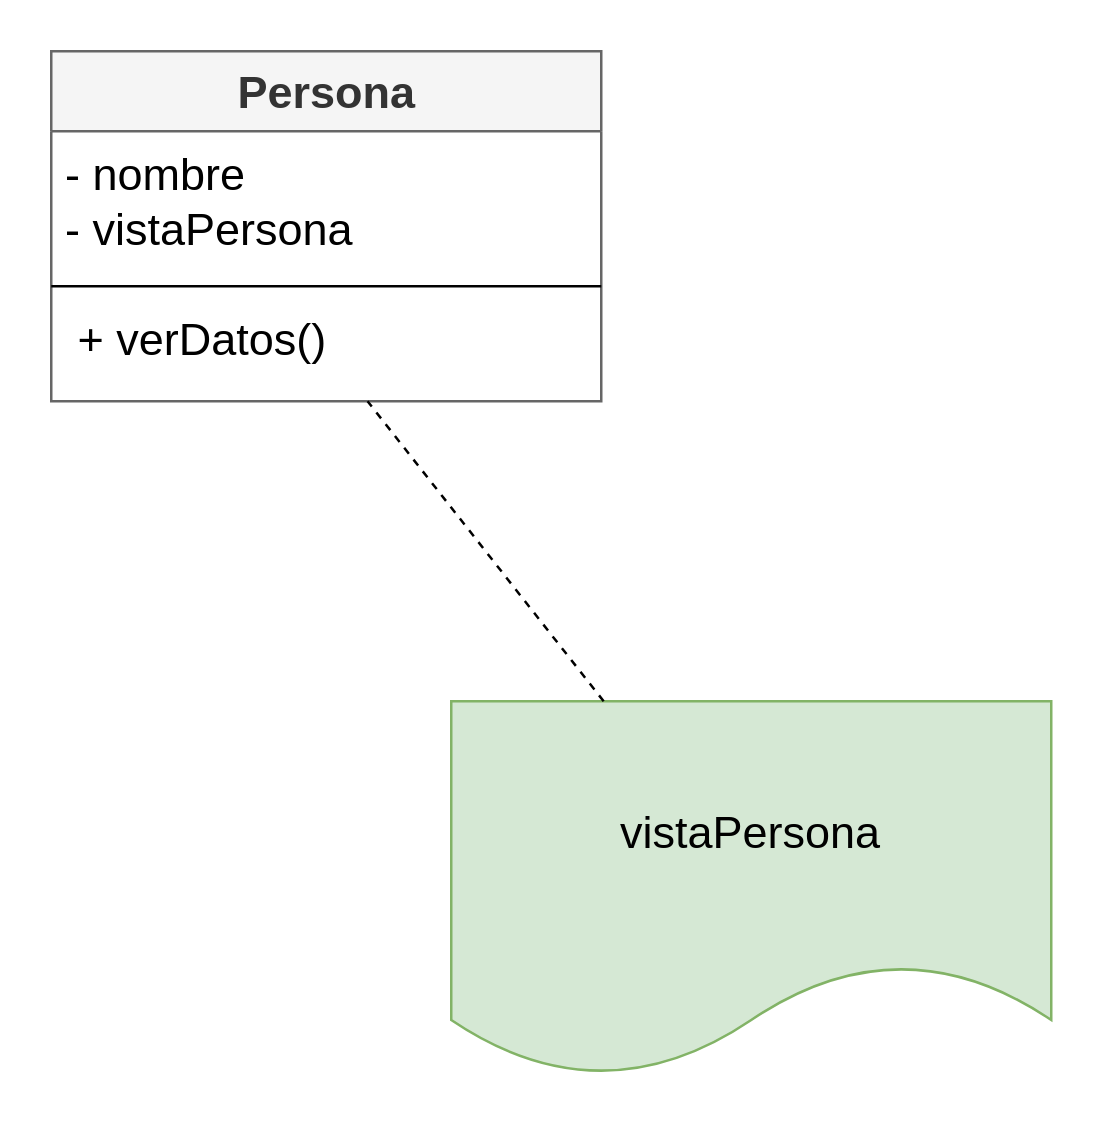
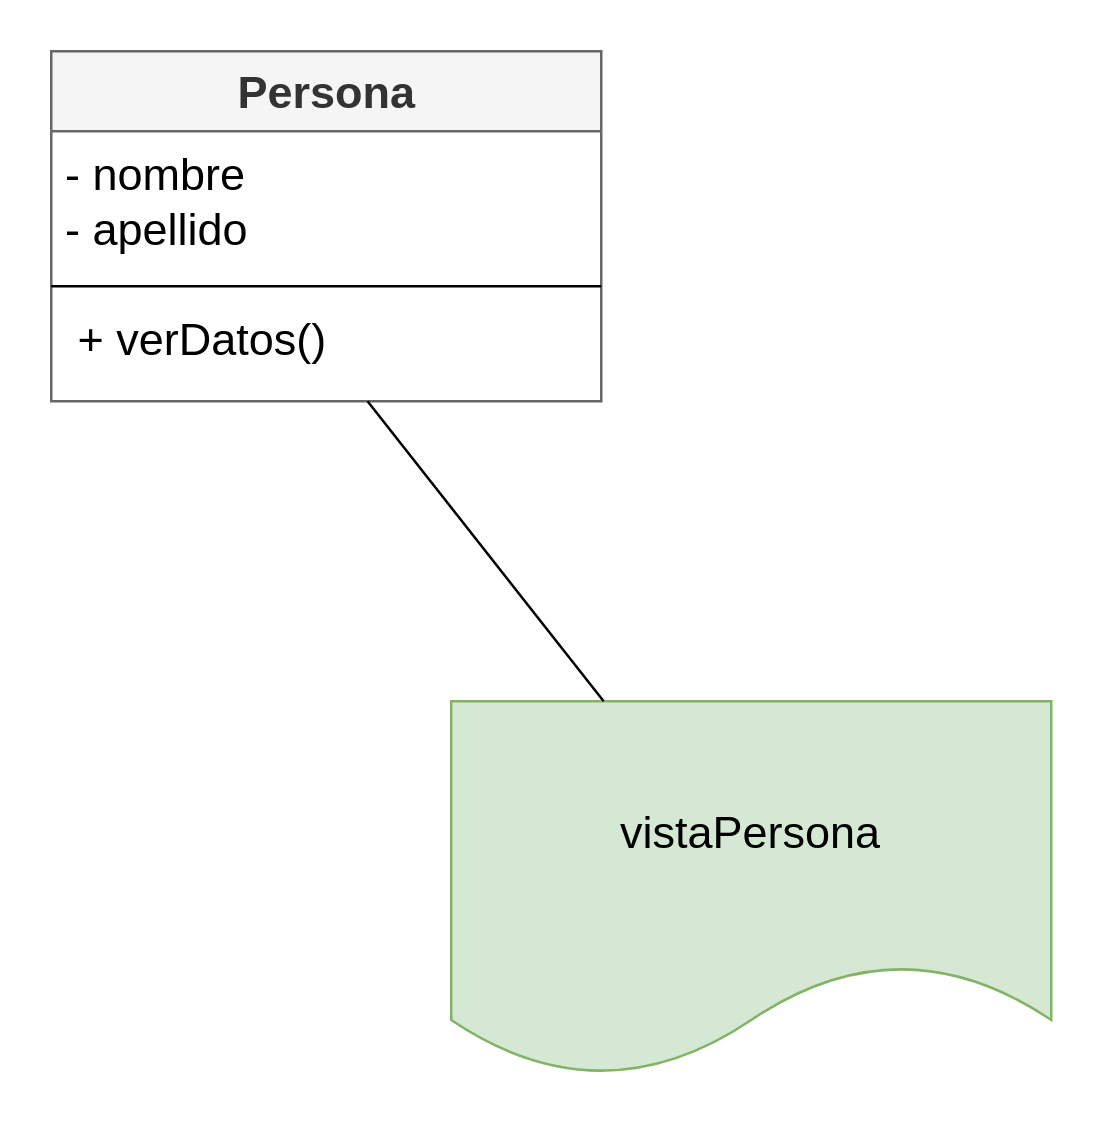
node "- nombre - vistaPersona": label "- nombre - vistaPersona" -> "- nombre - apellido"
edge "+ verDatos()" -- "vistaPersona": style dashed -> solid
